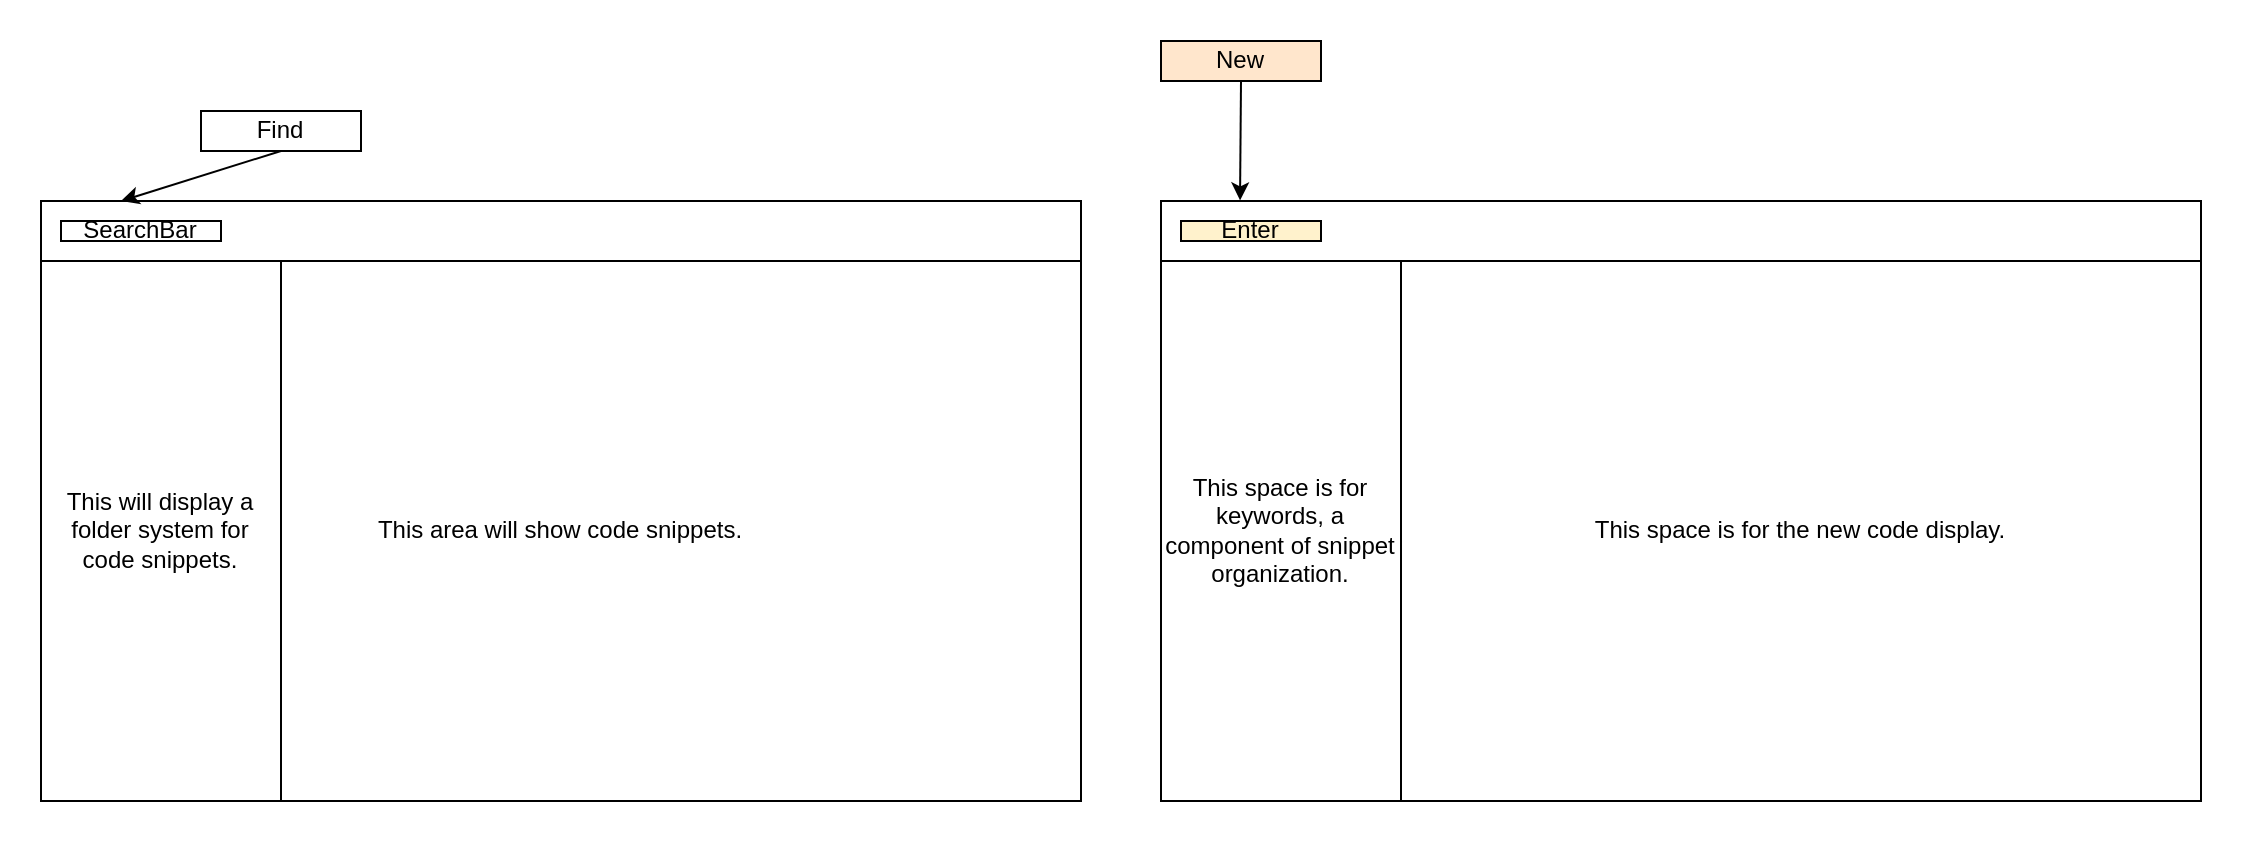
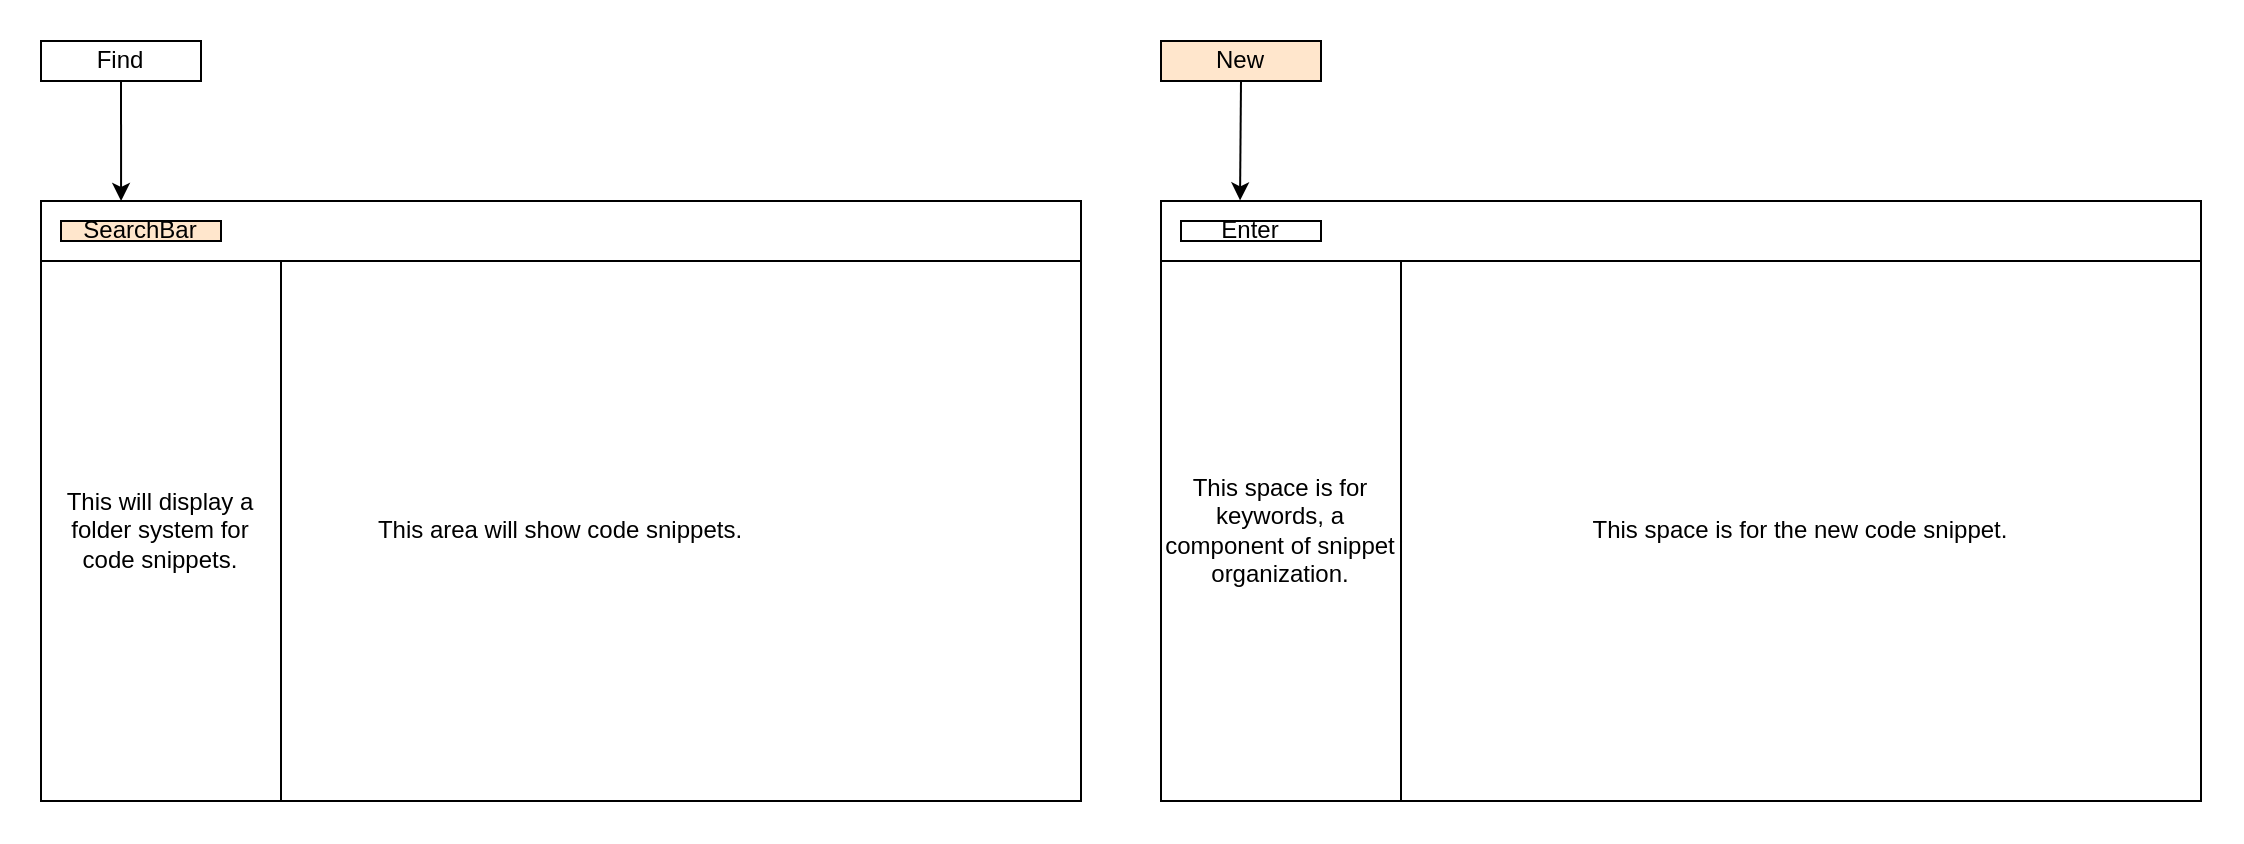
node "Find": moved (281, 131) -> (121, 61)
node "SearchBar": fillcolor #ffffff -> #ffe6cc
node "Enter": fillcolor #fff2cc -> #ffffff
node "This space is for the new code display.": label "This space is for the new code display." -> "This space is for the new code snippet."
